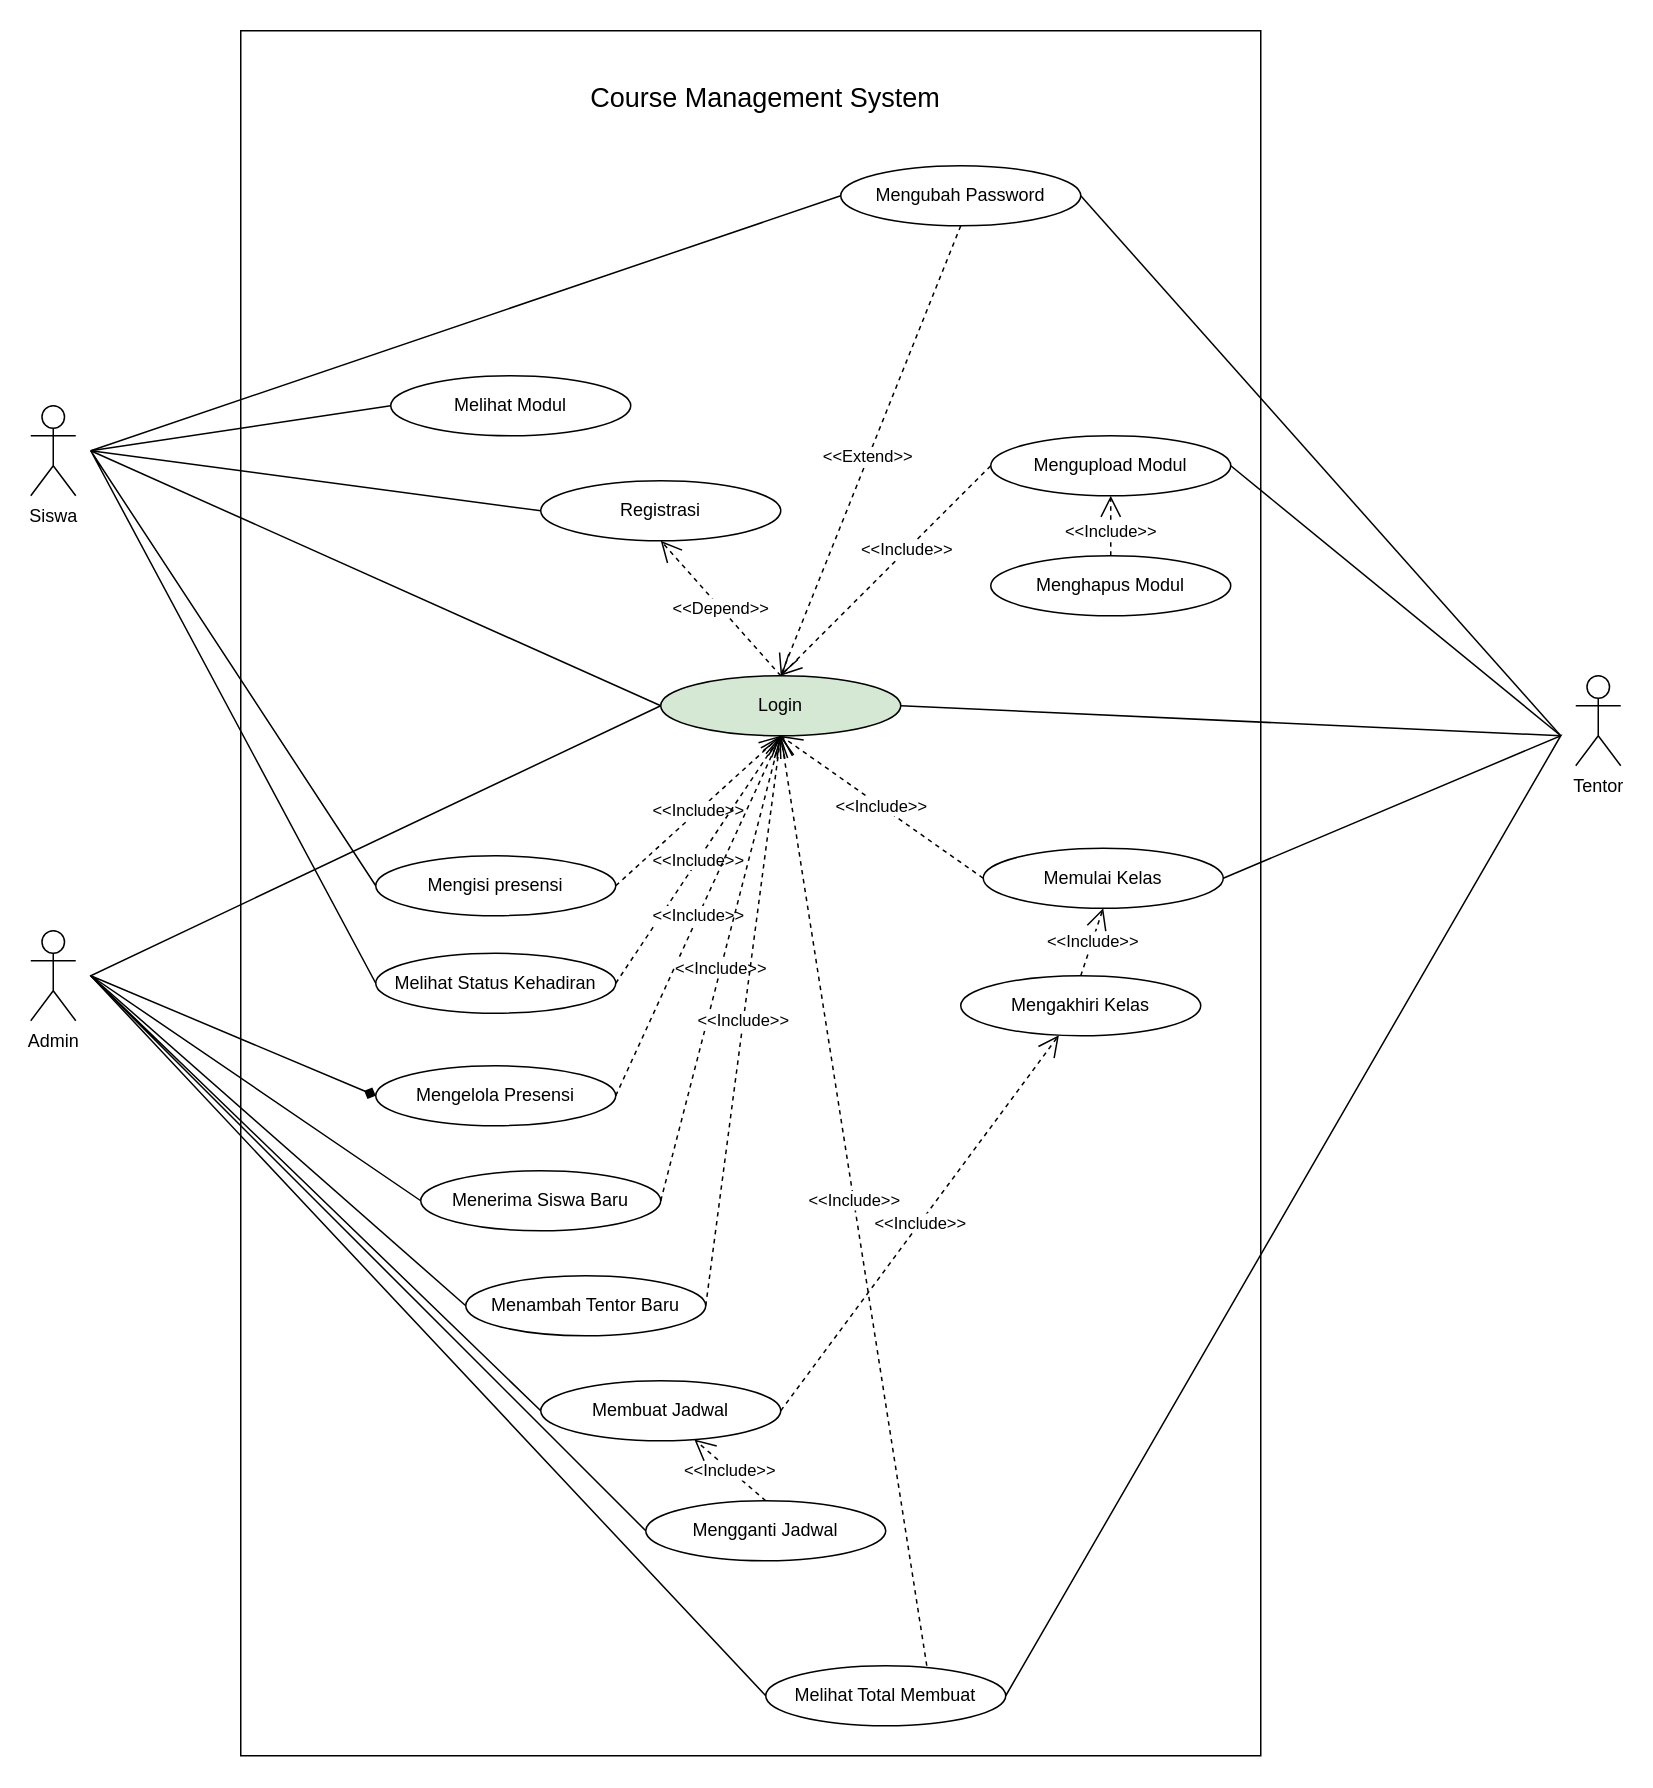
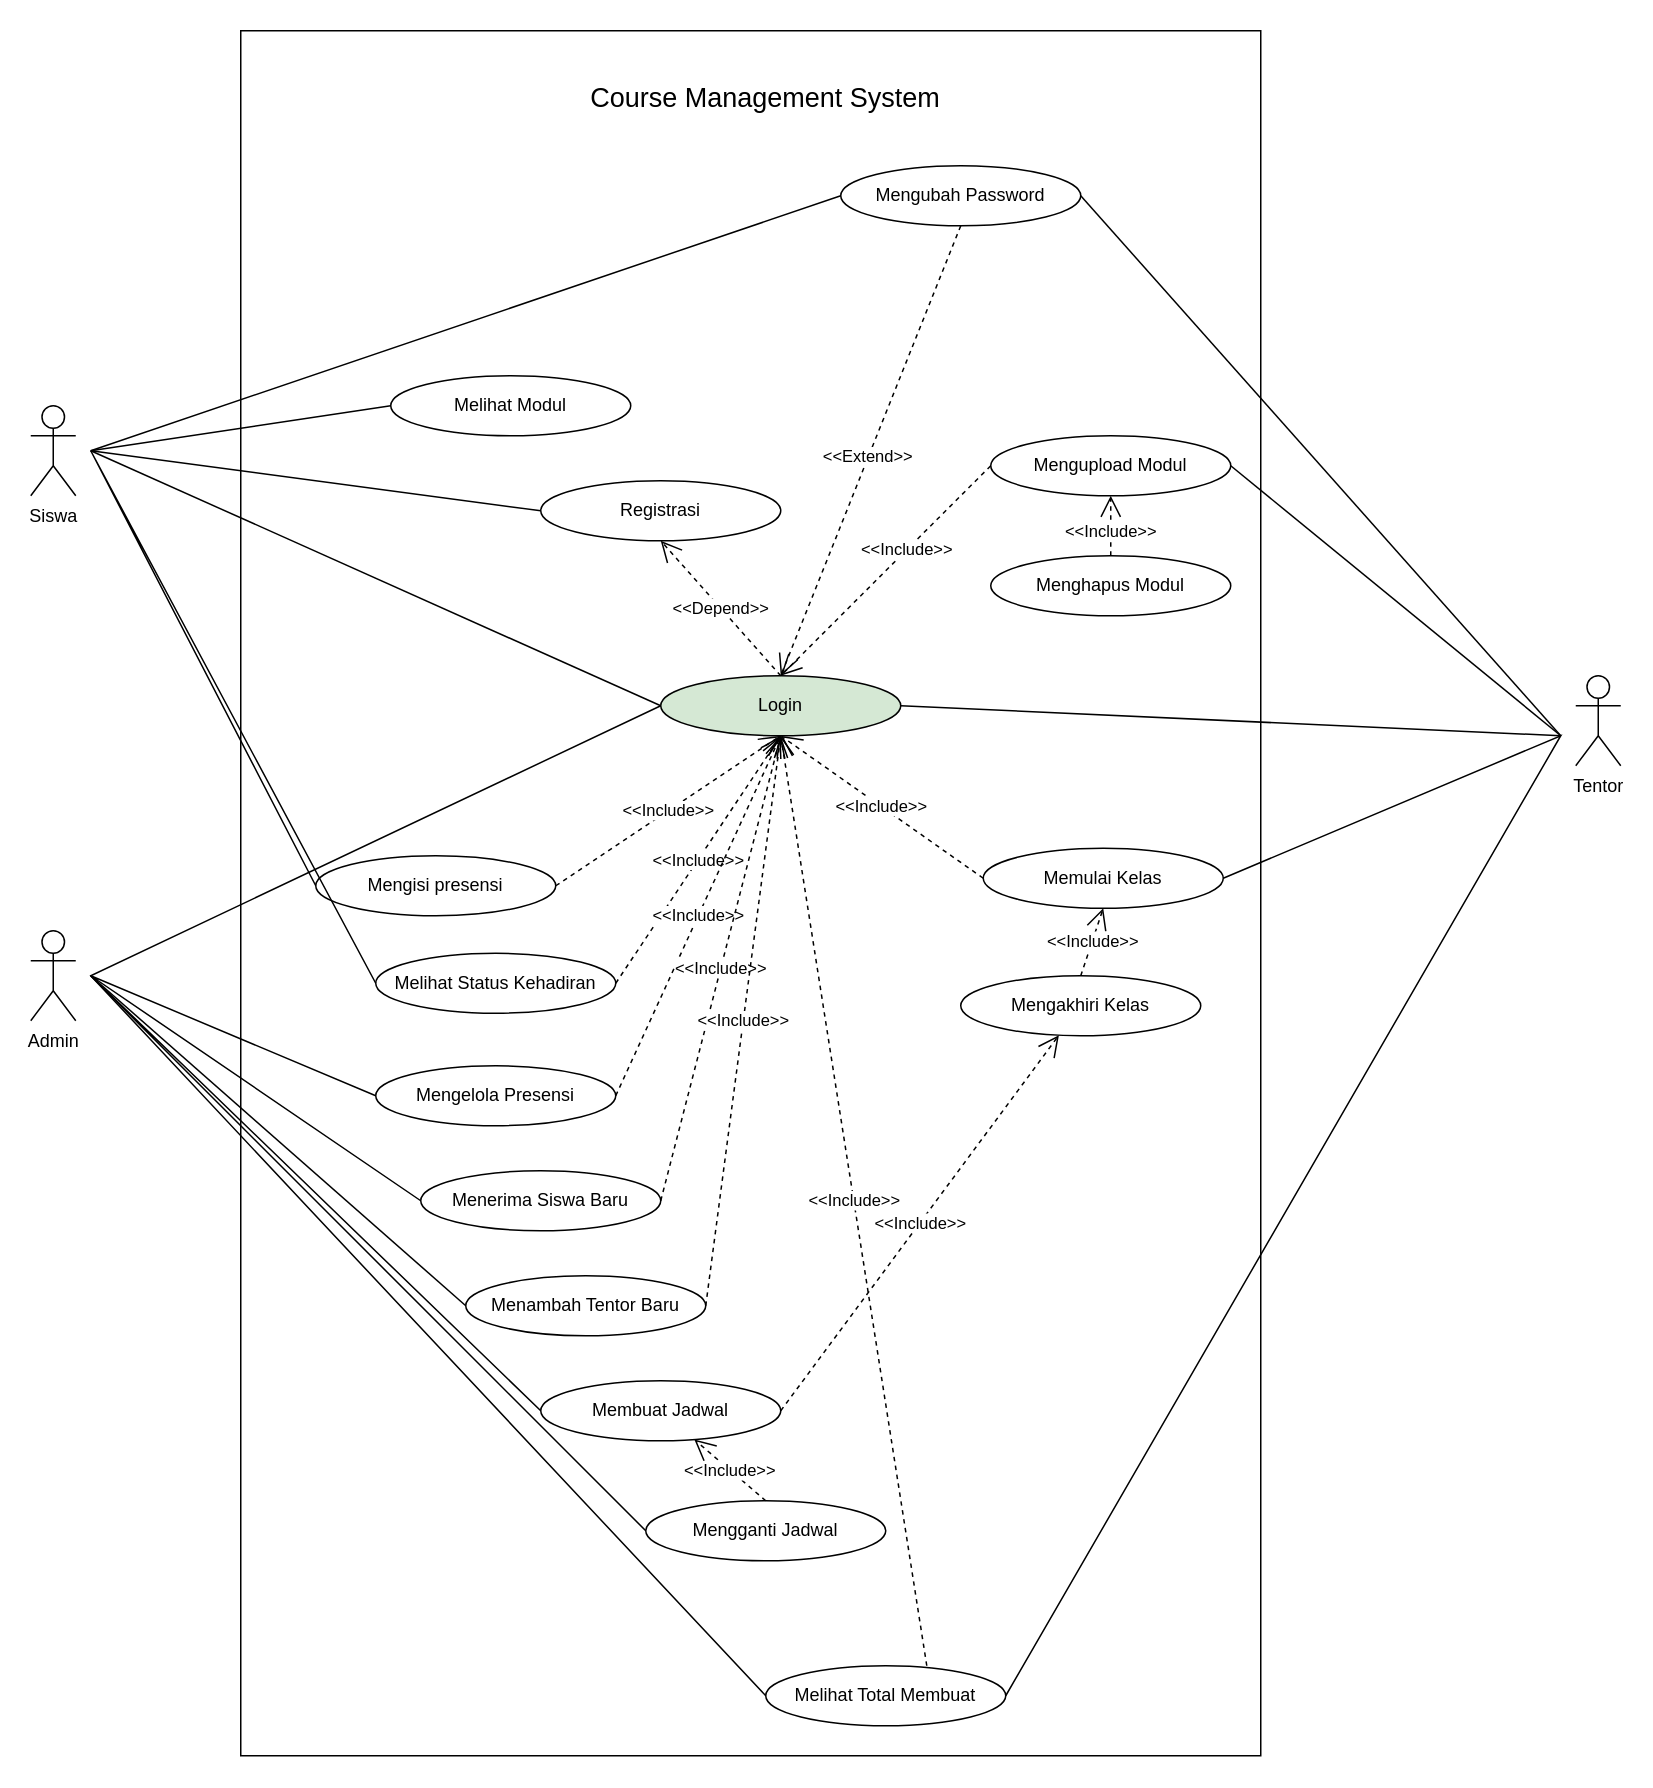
node "Mengisi presensi": moved (496, 886) -> (436, 886)
edge "Menerima Siswa Baru" -> "Mengelola Presensi": arrowhead diamond -> none
